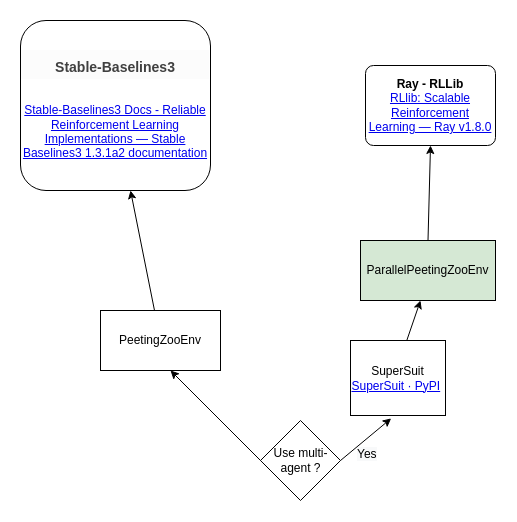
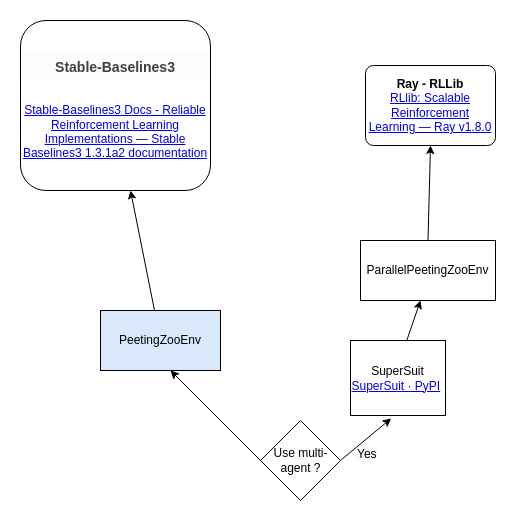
node "ParallelPeetingZooEnv": fillcolor #d5e8d4 -> #ffffff
node "PeetingZooEnv": fillcolor #ffffff -> #dae8fc
